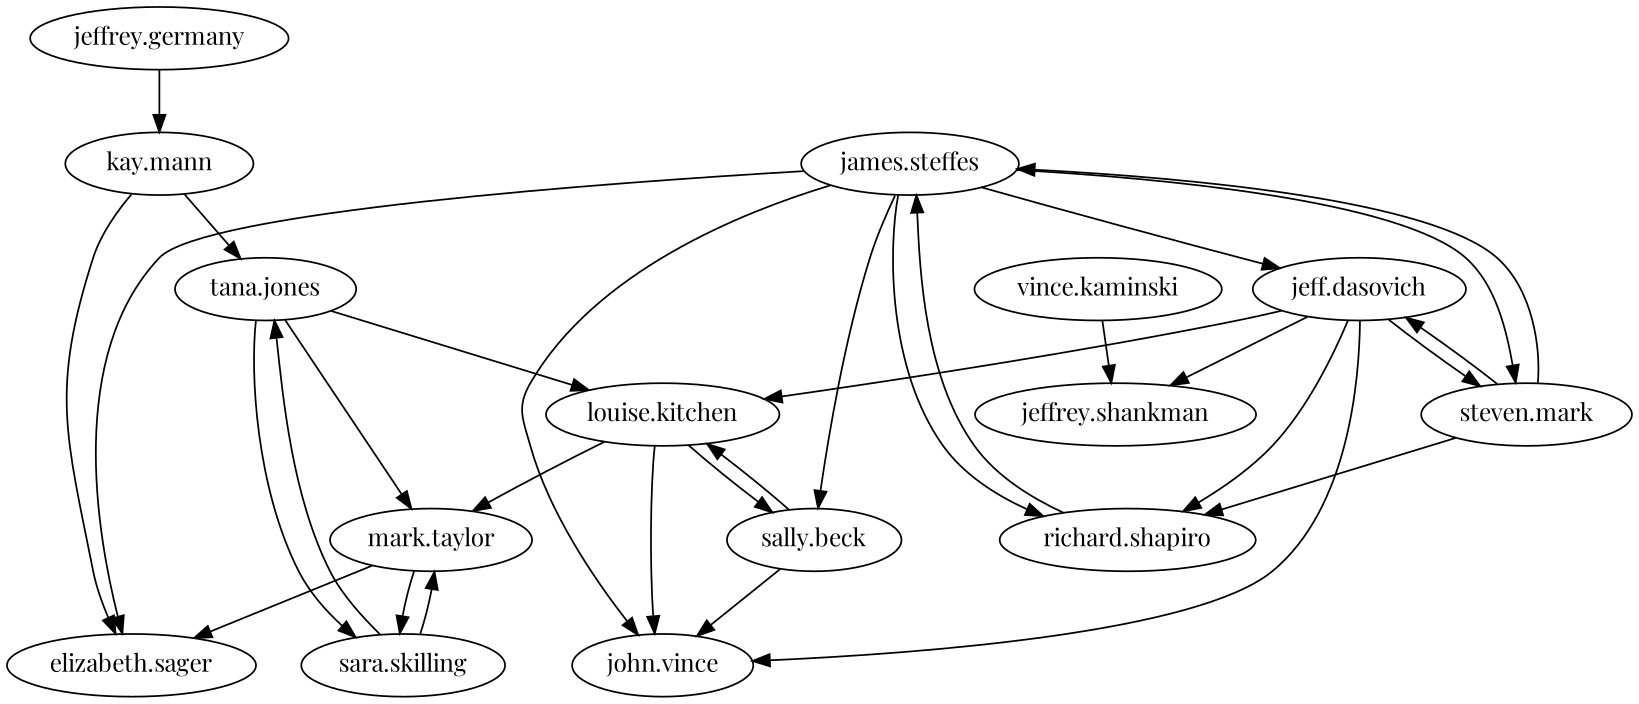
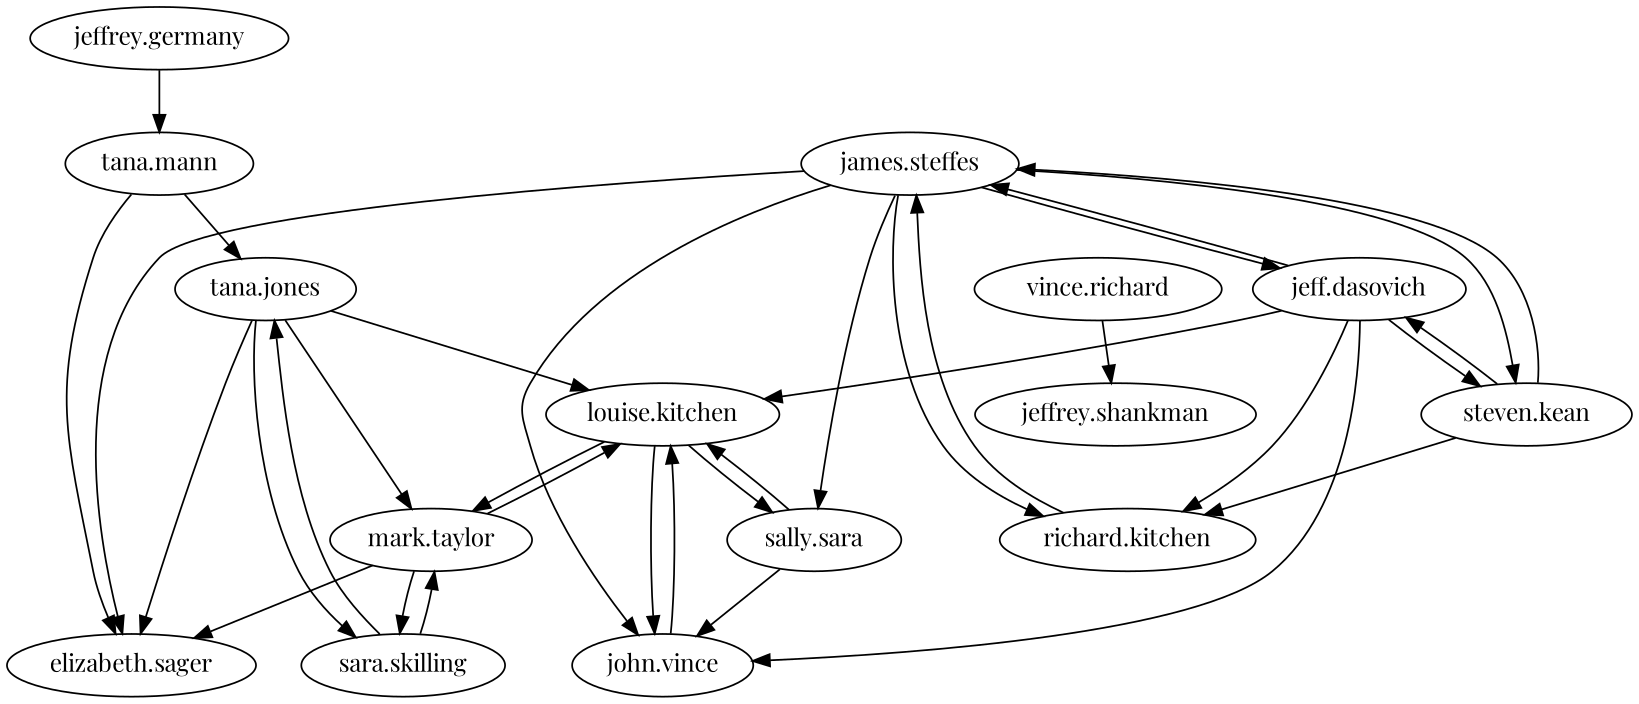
node "kay.mann": label "kay.mann" -> "tana.mann"
node "vince.kaminski": label "vince.kaminski" -> "vince.richard"
edge "jeff.dasovich" -> "jeffrey.shankman": now "jeff.dasovich" -> "james.steffes"
node "steven.mark": label "steven.mark" -> "steven.kean"
edge "tana.jones" -> "elizabeth.sager": added
edge "mark.taylor" -> "louise.kitchen": added
node "sally.beck": label "sally.beck" -> "sally.sara"
node "richard.shapiro": label "richard.shapiro" -> "richard.kitchen"
edge "john.vince" -> "louise.kitchen": added
